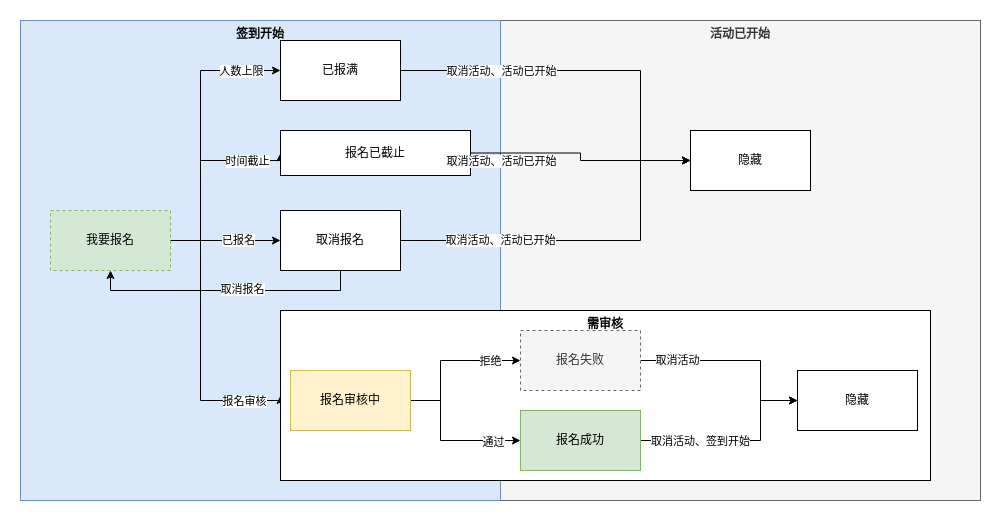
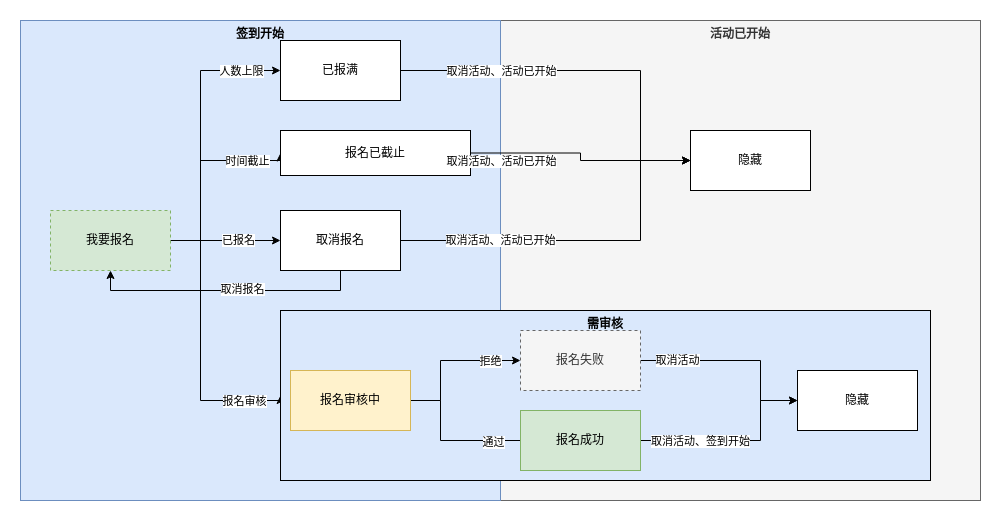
node "需审核": fillcolor #ffffff -> #dae8fc
edge "报名审核中" -> "报名成功": arrowhead classic -> none
